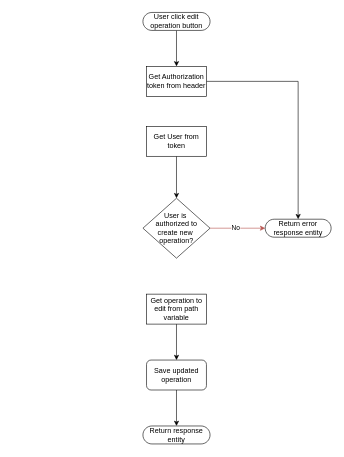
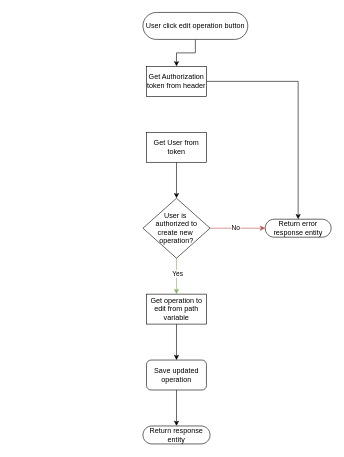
node "User click edit operation button": size 67x18 -> 105x27
node "Get User from token": moved (177, 141) -> (177, 147)
edge "User is authorized to create new operation?" -> "Get operation to edit from path variable": added, label "Yes"
